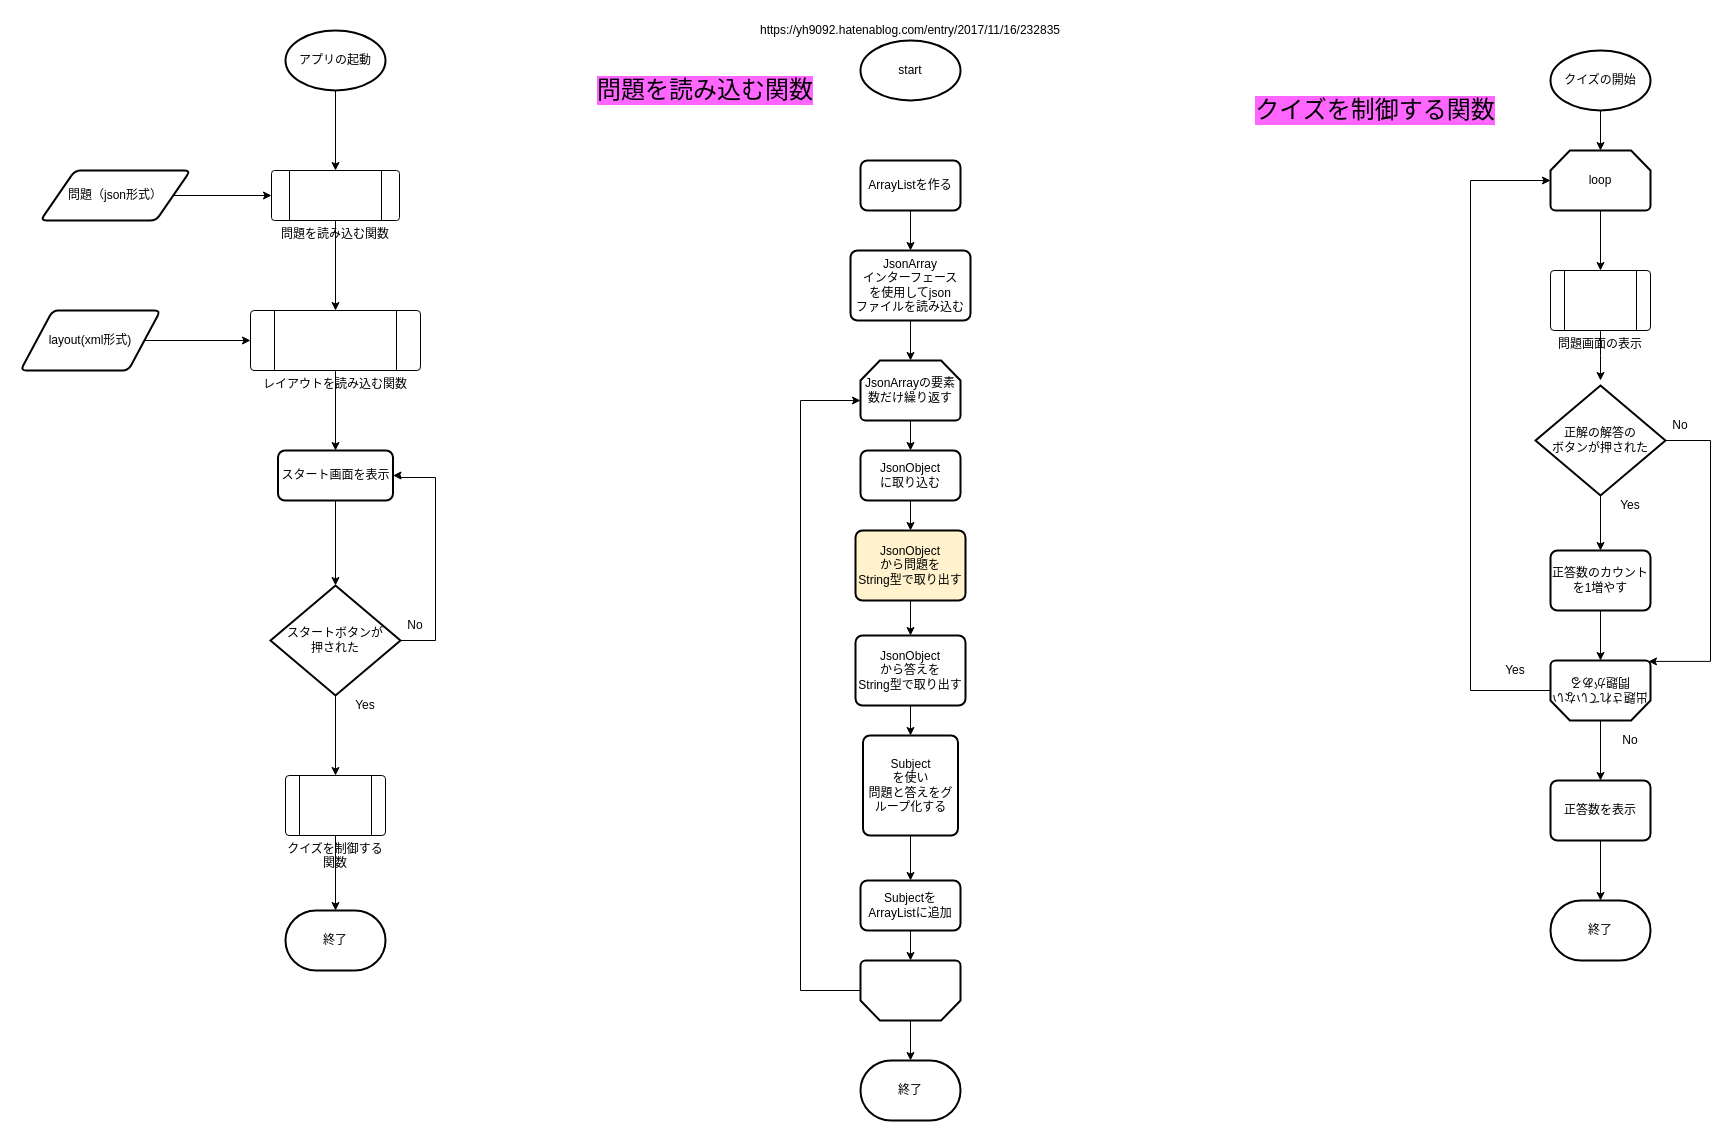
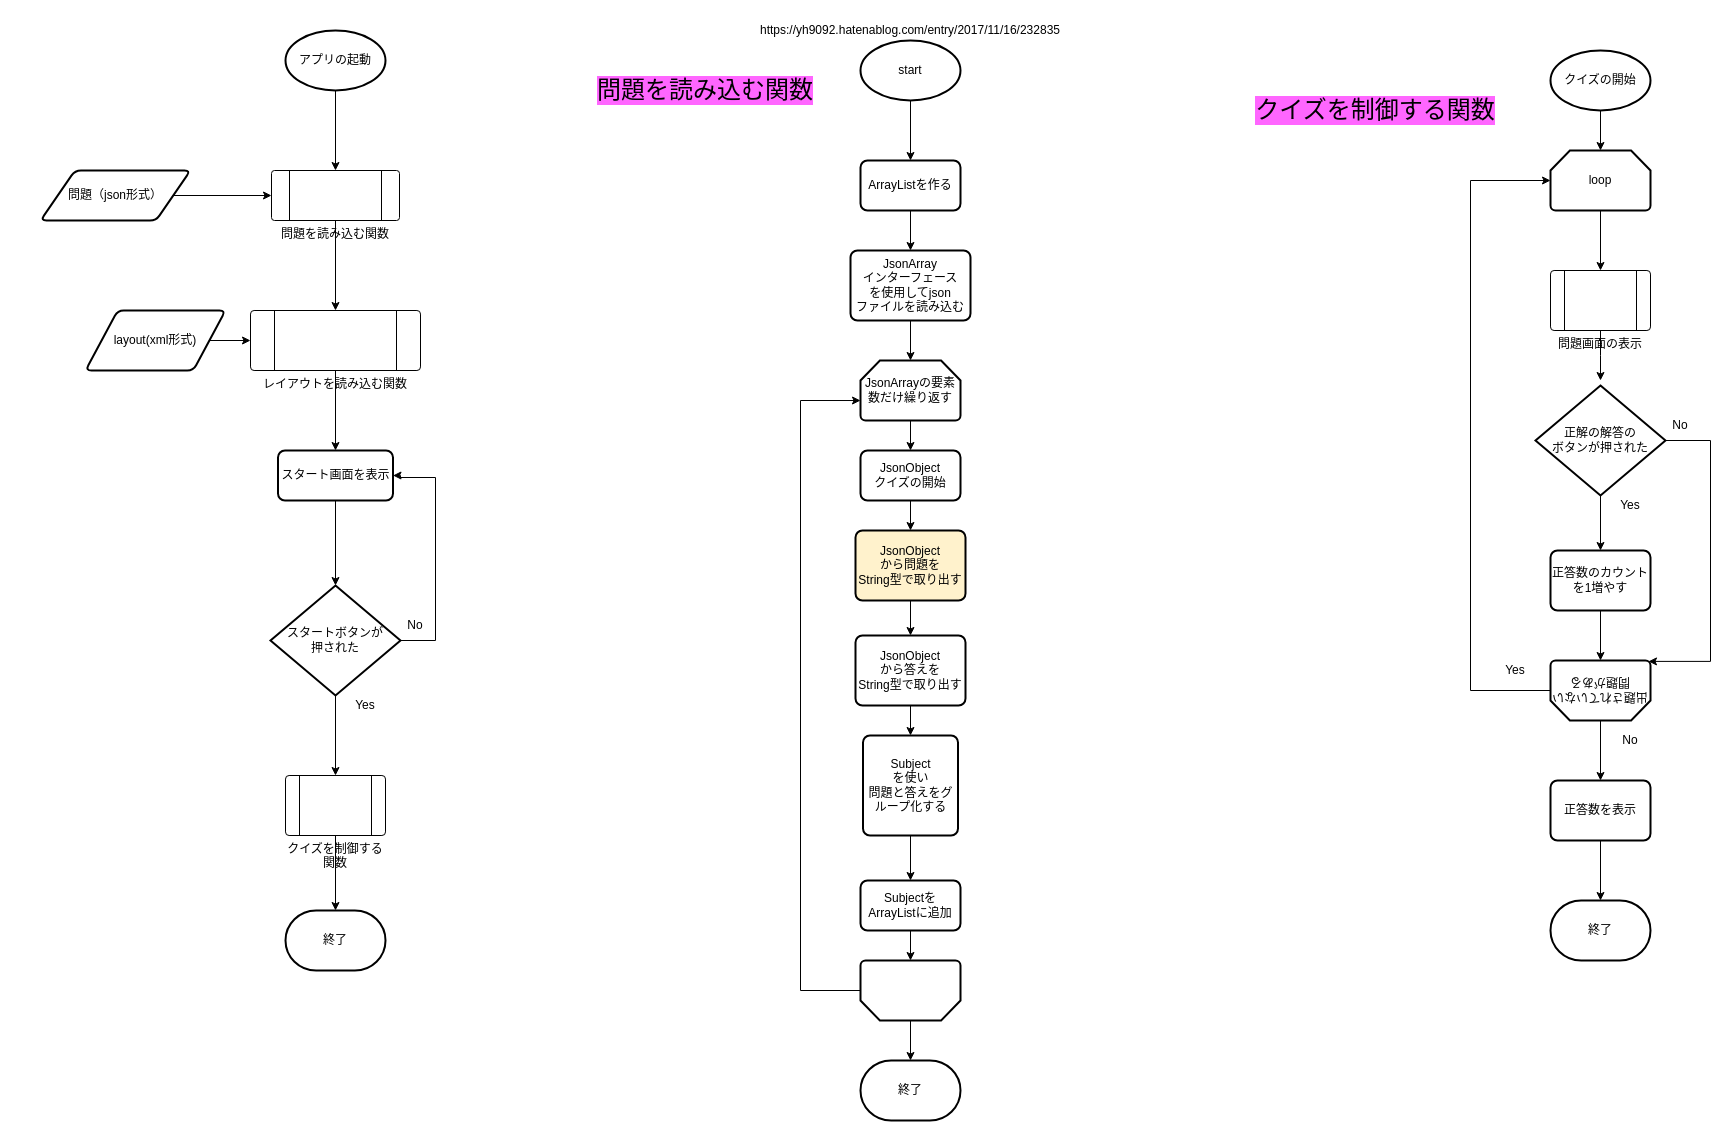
edge "start" -> "ArrayListを作る": added
node "layout(xml形式)": moved (91, 341) -> (156, 341)
node "JsonObject に取り込む": label "JsonObject に取り込む" -> "JsonObject クイズの開始"
